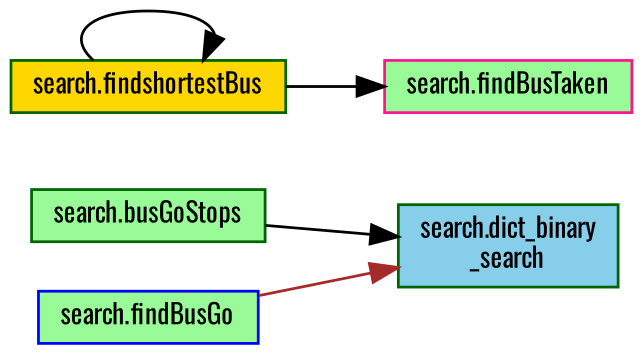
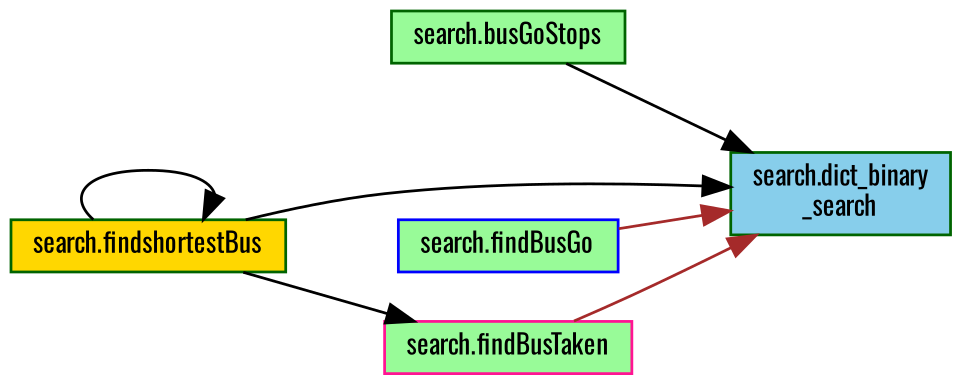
edge "search.findshortestBus" -> "search.dict_binary _search": added
edge "search.findBusTaken" -> "search.dict_binary _search": added
